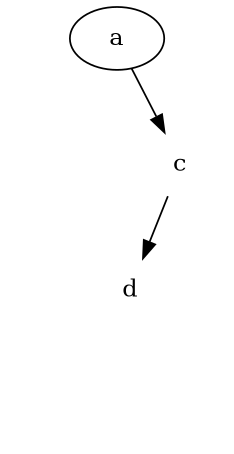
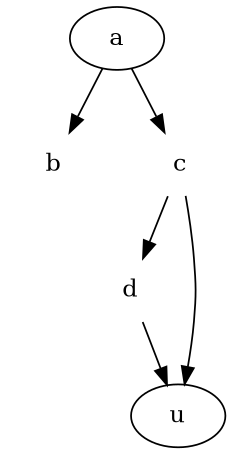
node "b": added
node "u": added
